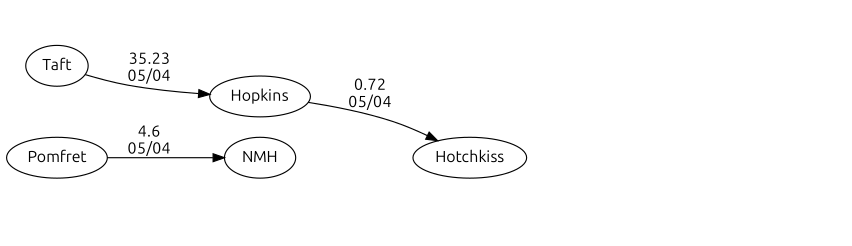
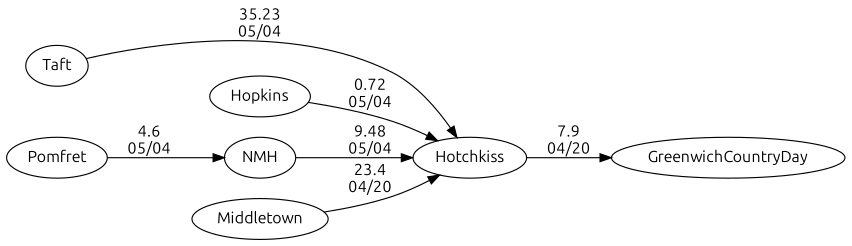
edge "Taft" -> "Hopkins": now "Taft" -> "Hotchkiss"
edge "NMH" -> "Hotchkiss": added, label "9.48 05/04"
node "GreenwichCountryDay": added
node "Middletown": added
